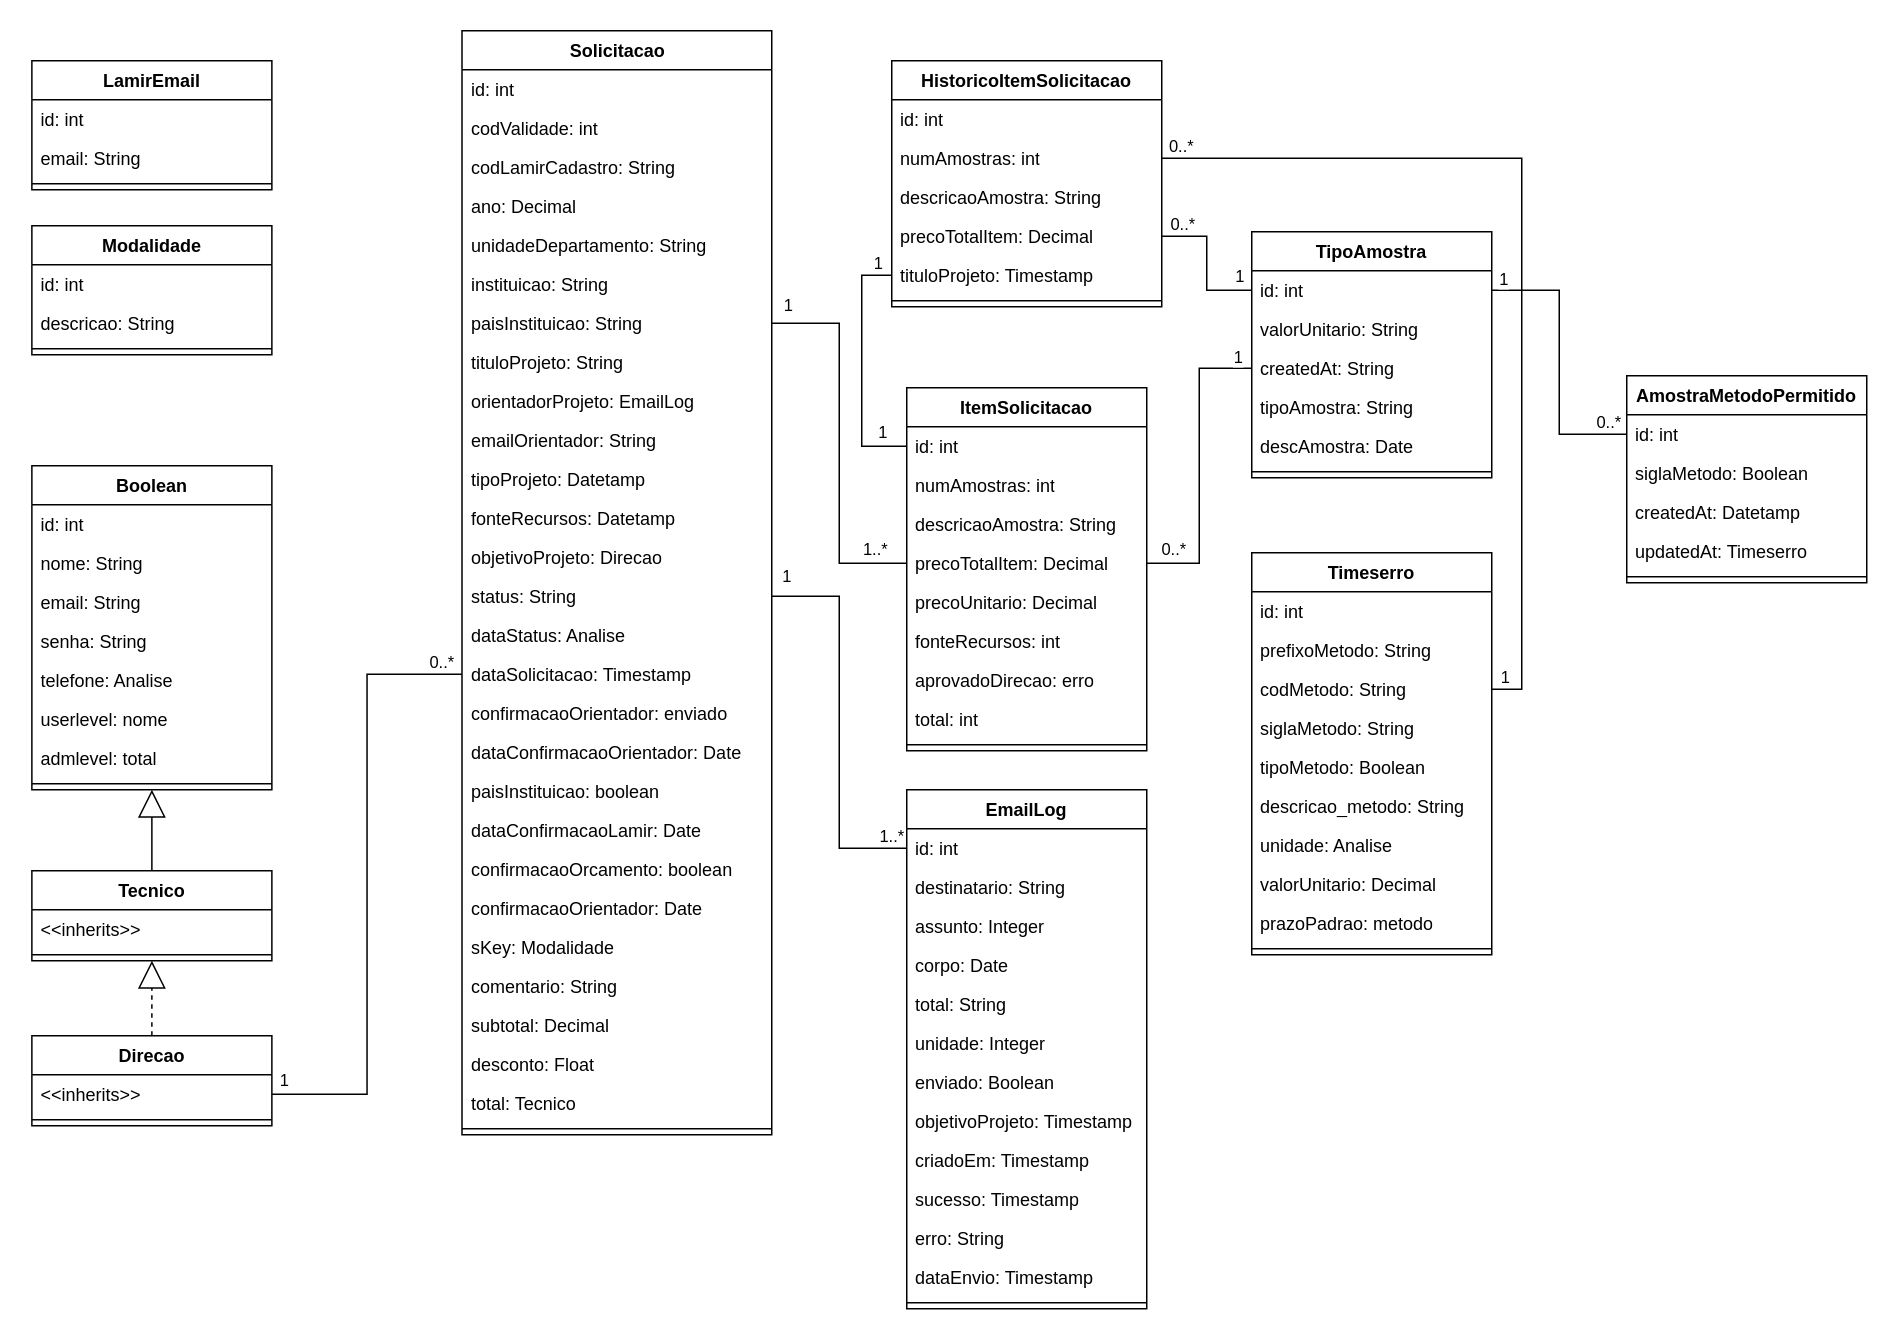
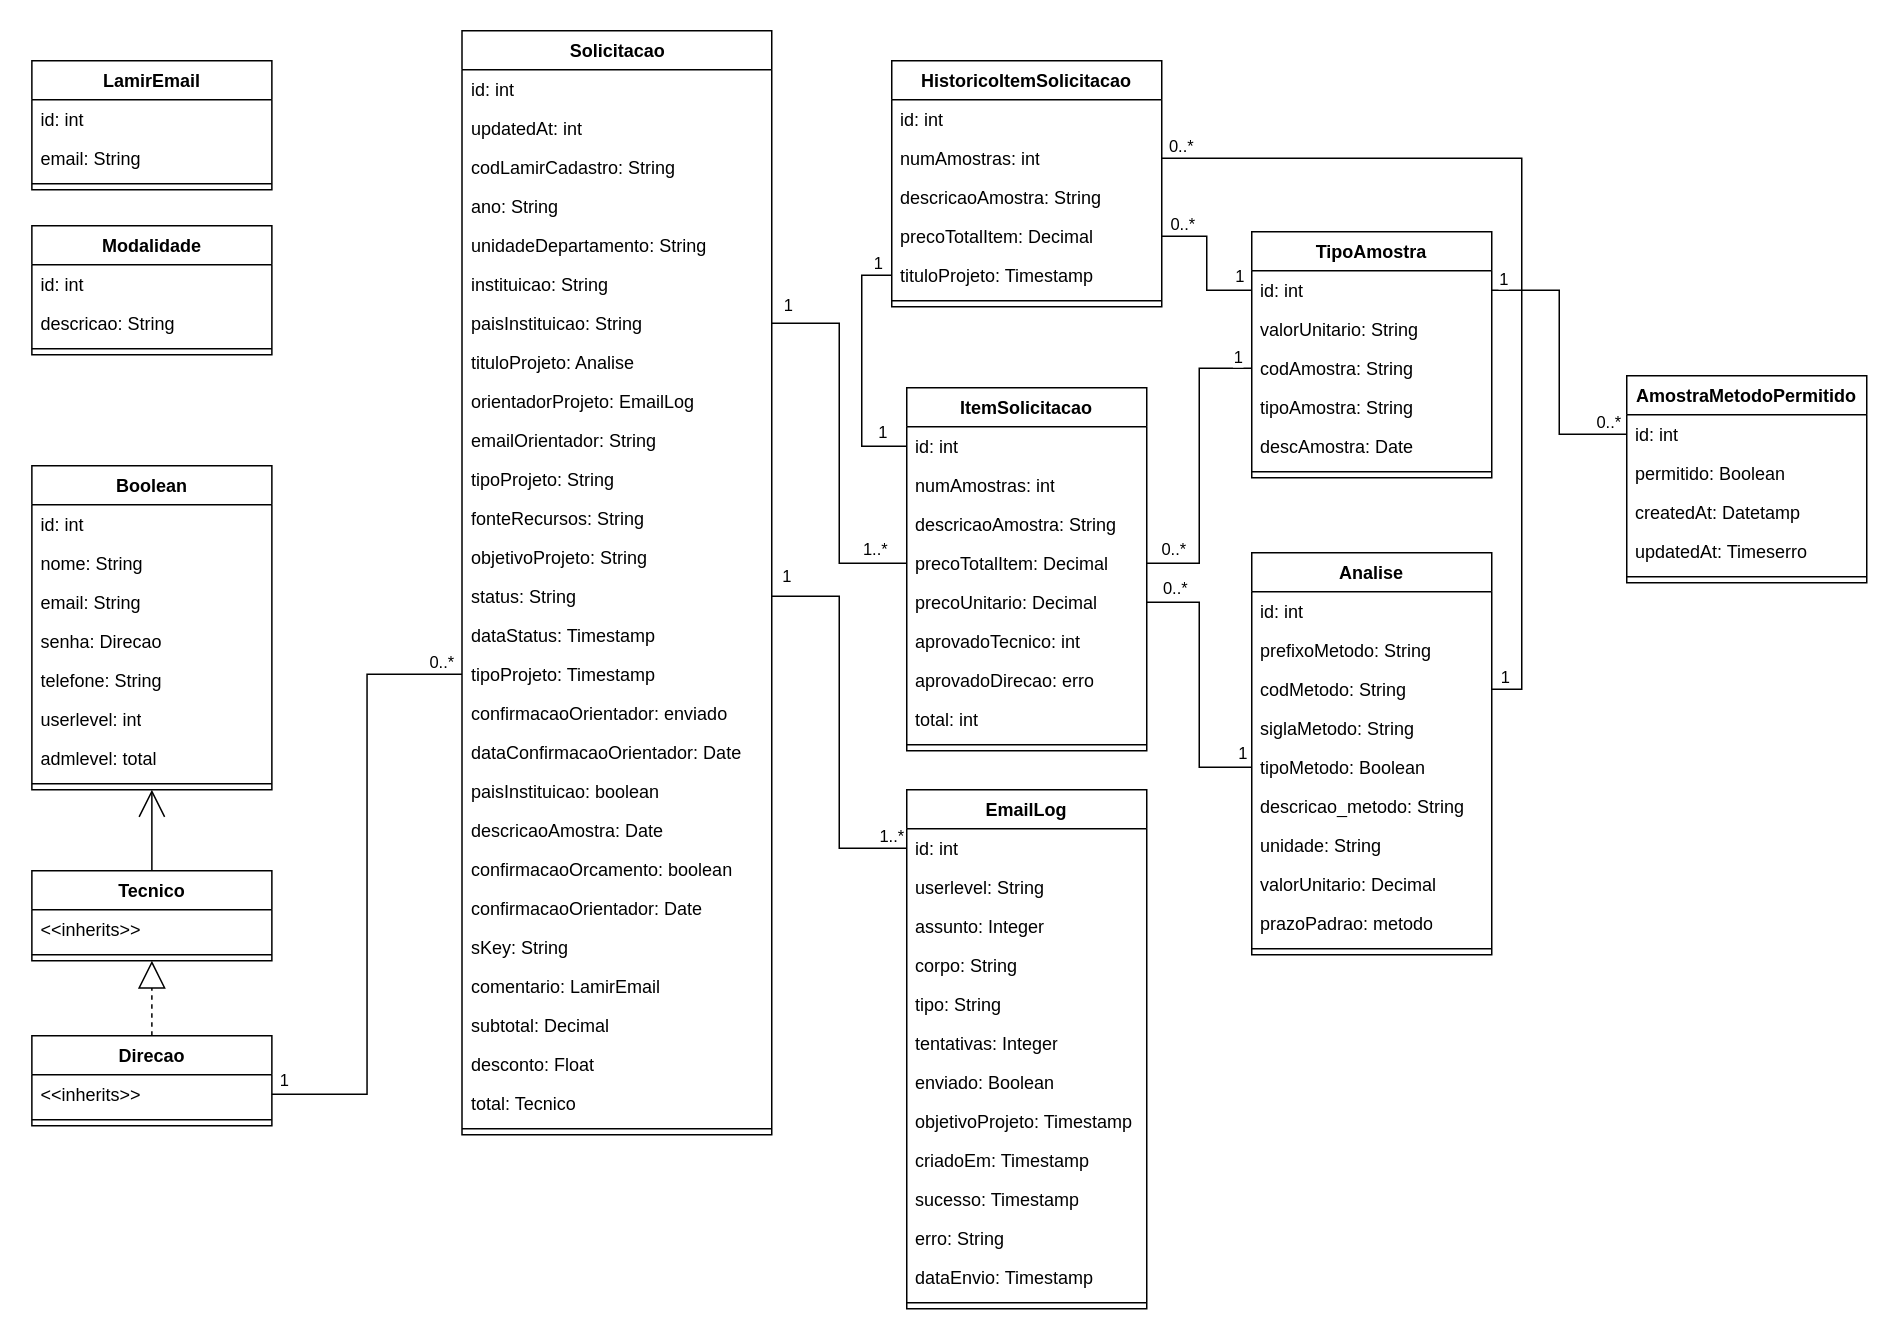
node "codValidade: int": label "codValidade: int" -> "updatedAt: int"
node "ano: Decimal": label "ano: Decimal" -> "ano: String"
node "tituloProjeto: String": label "tituloProjeto: String" -> "tituloProjeto: Analise"
node "createdAt: String": label "createdAt: String" -> "codAmostra: String"
node "siglaMetodo: Boolean": label "siglaMetodo: Boolean" -> "permitido: Boolean"
node "tipoProjeto: Datetamp": label "tipoProjeto: Datetamp" -> "tipoProjeto: String"
node "fonteRecursos: Datetamp": label "fonteRecursos: Datetamp" -> "fonteRecursos: String"
node "objetivoProjeto: Direcao": label "objetivoProjeto: Direcao" -> "objetivoProjeto: String"
node "Timeserro": label "Timeserro" -> "Analise"
node "dataStatus: Analise": label "dataStatus: Analise" -> "dataStatus: Timestamp"
node "senha: String": label "senha: String" -> "senha: Direcao"
node "fonteRecursos: int": label "fonteRecursos: int" -> "aprovadoTecnico: int"
node "dataSolicitacao: Timestamp": label "dataSolicitacao: Timestamp" -> "tipoProjeto: Timestamp"
node "telefone: Analise": label "telefone: Analise" -> "telefone: String"
edge "precoUnitario: Decimal" -- "tipoMetodo: Boolean": added, labels "0..*", "1"
node "userlevel: nome": label "userlevel: nome" -> "userlevel: int"
edge "Tecnico" -> "Boolean": arrowhead block -> open
node "dataConfirmacaoLamir: Date": label "dataConfirmacaoLamir: Date" -> "descricaoAmostra: Date"
node "unidade: Analise": label "unidade: Analise" -> "unidade: String"
node "destinatario: String": label "destinatario: String" -> "userlevel: String"
node "sKey: Modalidade": label "sKey: Modalidade" -> "sKey: String"
node "corpo: Date": label "corpo: Date" -> "corpo: String"
node "comentario: String": label "comentario: String" -> "comentario: LamirEmail"
node "total: String": label "total: String" -> "tipo: String"
node "unidade: Integer": label "unidade: Integer" -> "tentativas: Integer"
